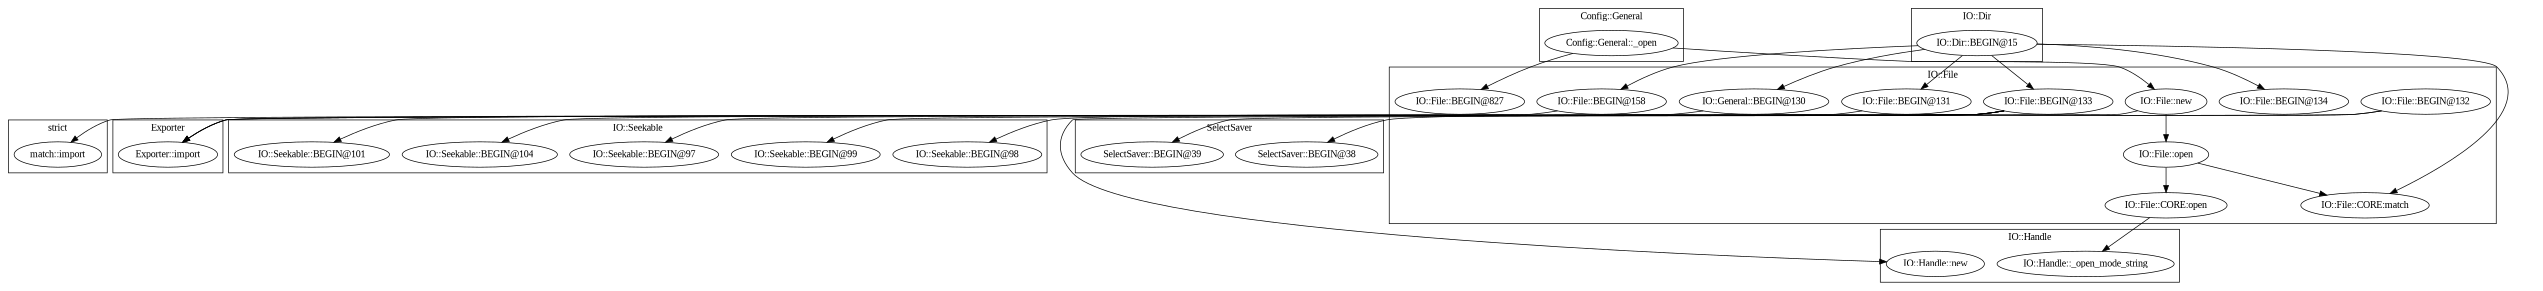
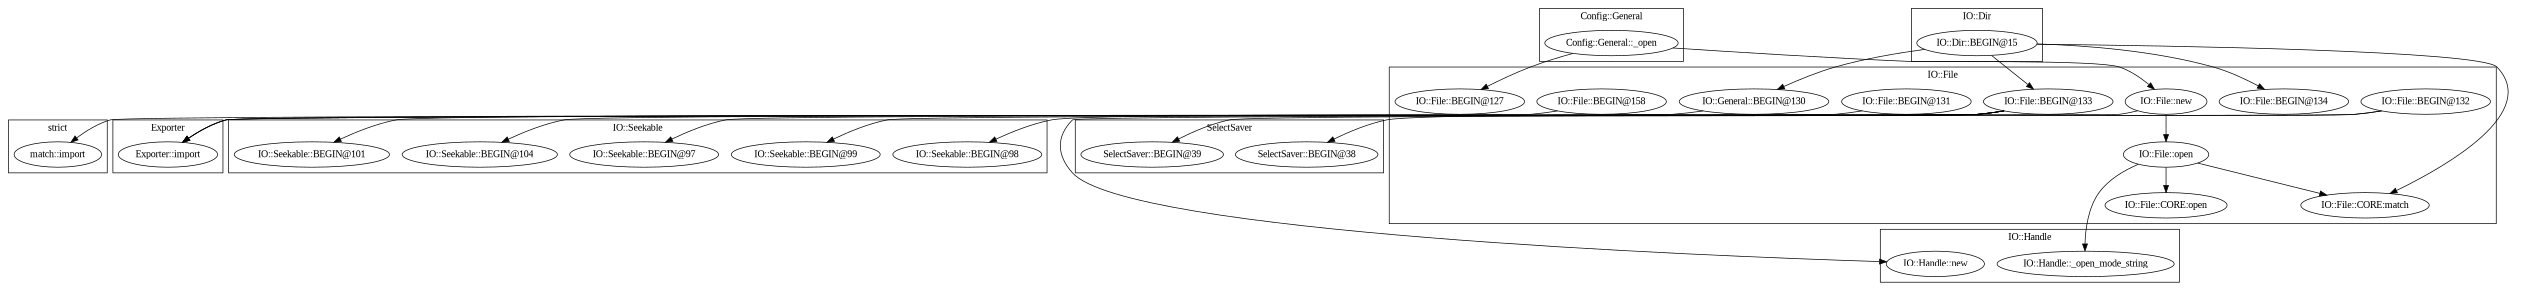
edge "IO::Dir::BEGIN@15" -> "IO::File::BEGIN@158": removed
edge "IO::Dir::BEGIN@15" -> "IO::File::BEGIN@131": removed
node "IO::File::BEGIN@827": label "IO::File::BEGIN@827" -> "IO::File::BEGIN@127"
edge "IO::File::CORE:open" -> "IO::Handle::_open_mode_string": now "IO::File::open" -> "IO::Handle::_open_mode_string"
